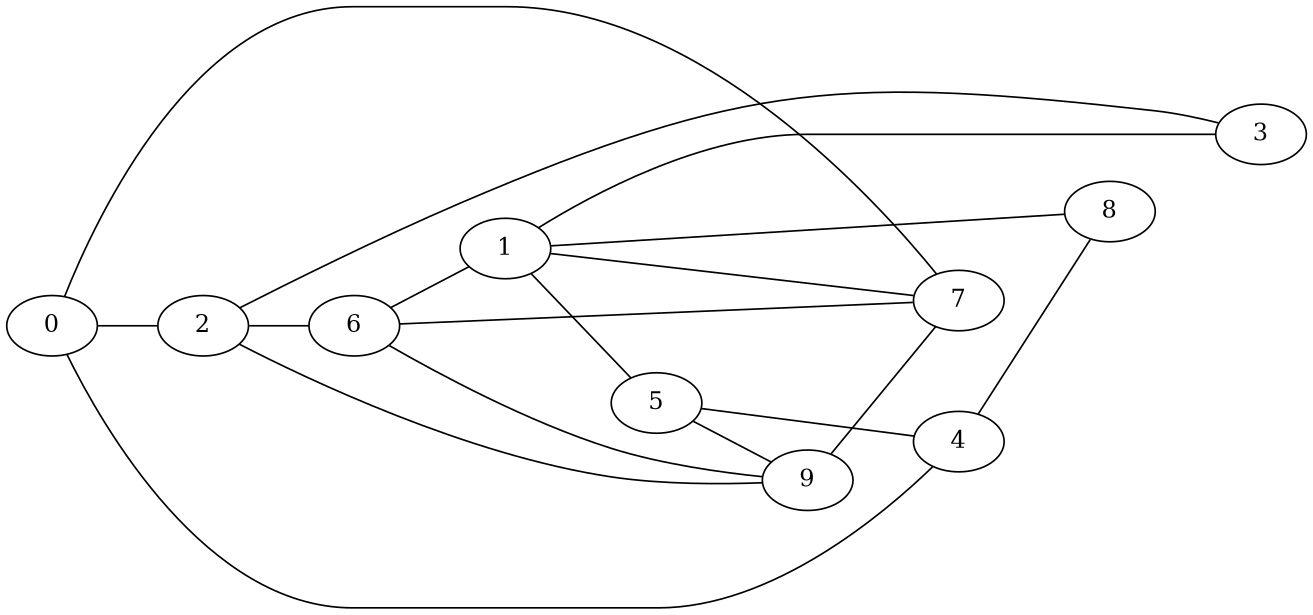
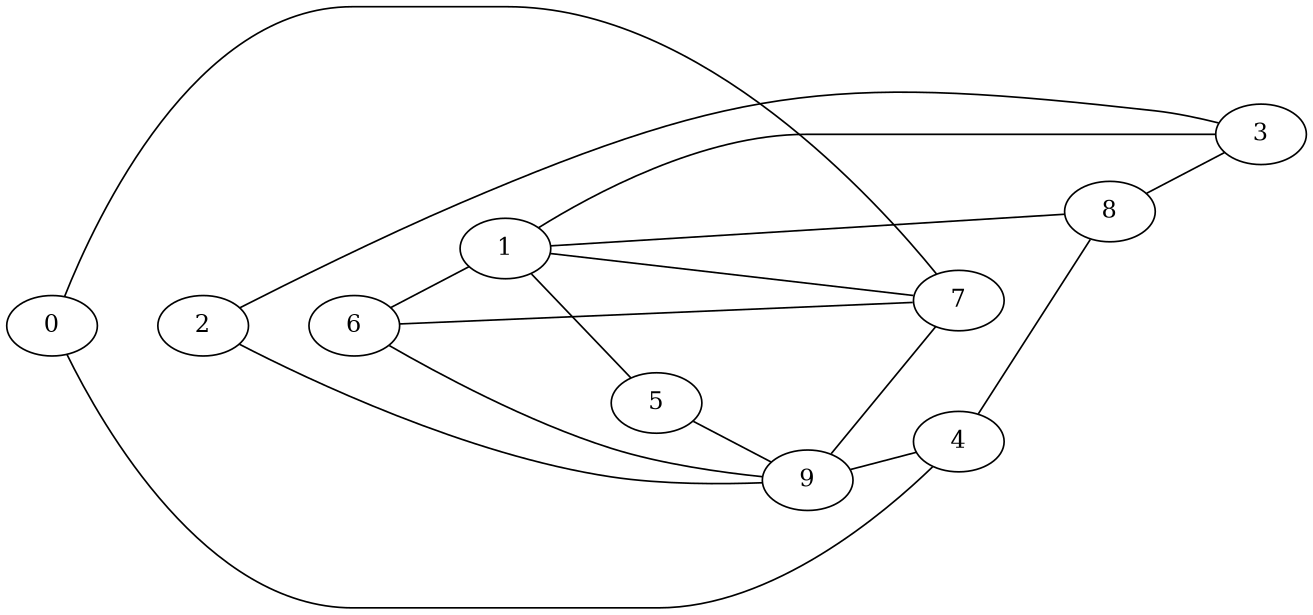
edge "3" -- "8": added
edge "0" -- "2": removed
edge "2" -- "6": removed
edge "5" -- "4": now "9" -- "4"
